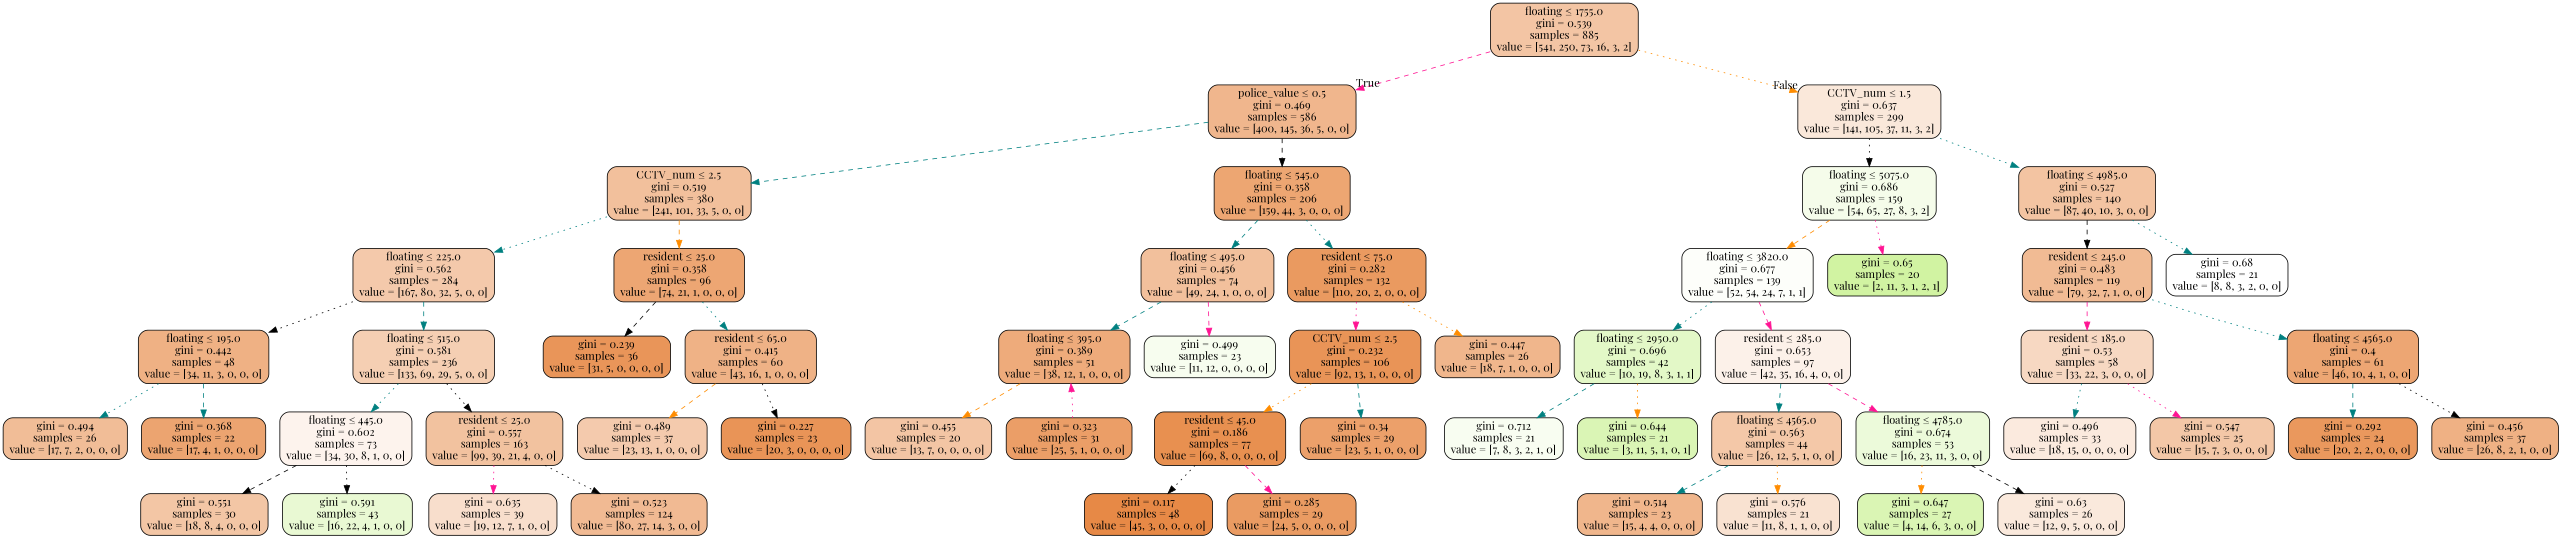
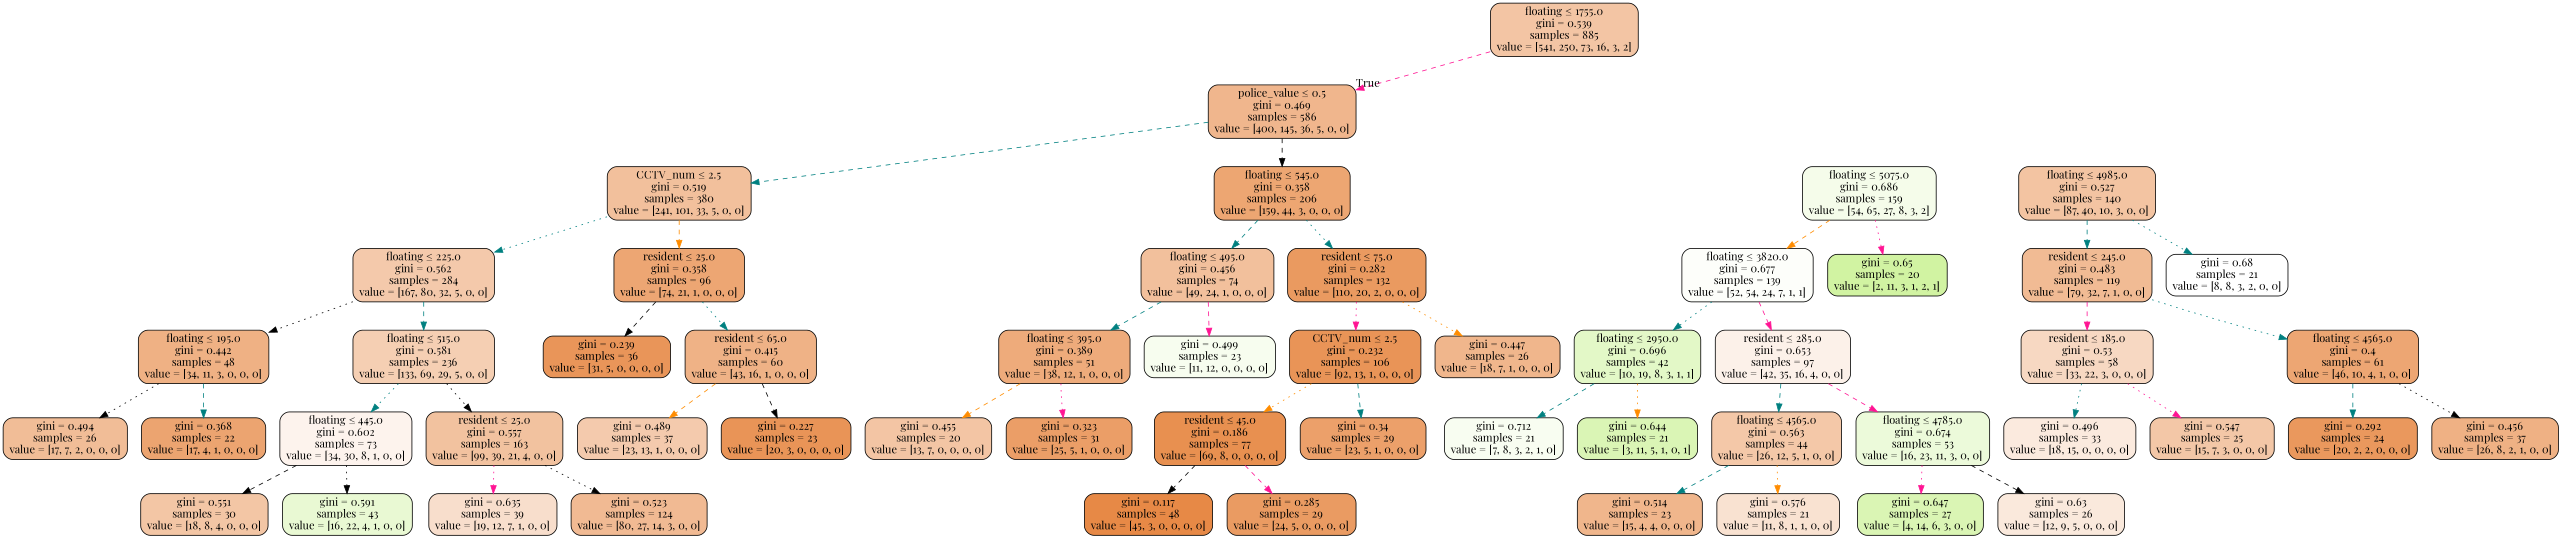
node "CCTV_num ≤ 1.5": removed
edge "floating ≤ 4985.0" -> "resident ≤ 245.0": color black -> teal
edge "resident ≤ 65.0" -> "gini = 0.227": style dotted -> dashed
edge "floating ≤ 195.0" -> "gini = 0.494": color teal -> black
edge "gini = 0.323" -> "floating ≤ 395.0": reversed
edge "floating ≤ 4785.0" -> "gini = 0.647": color darkorange -> deeppink
edge "resident ≤ 45.0" -> "gini = 0.117": style dotted -> dashed
